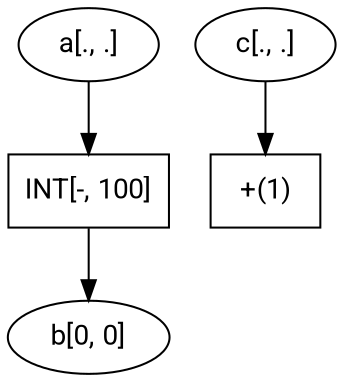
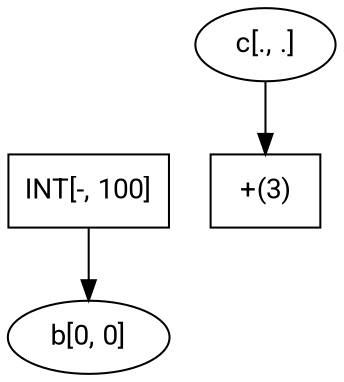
node "a[., .]": removed
node "+(1)": label "+(1)" -> "+(3)"
